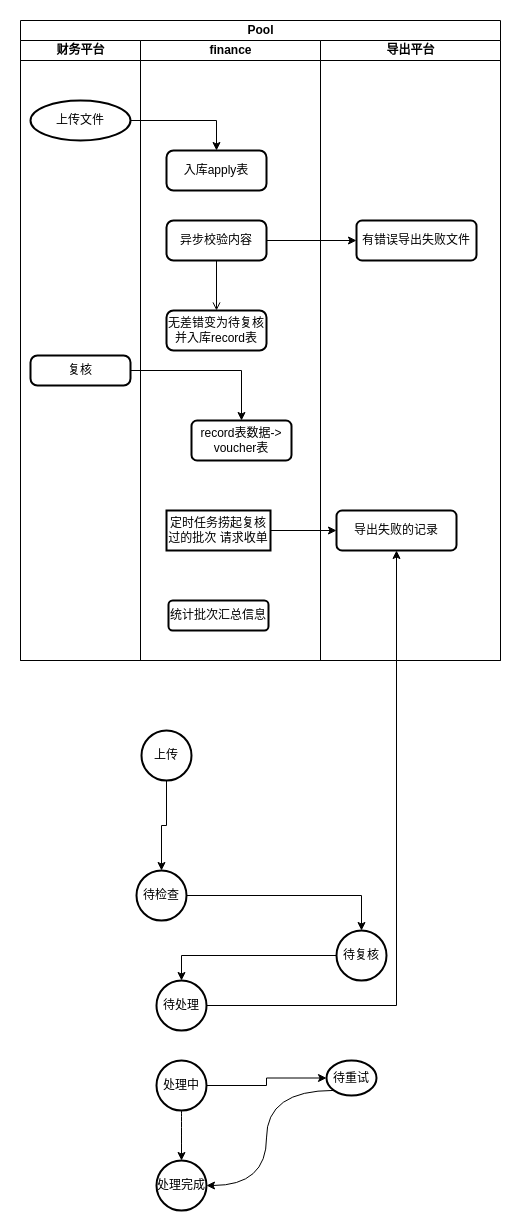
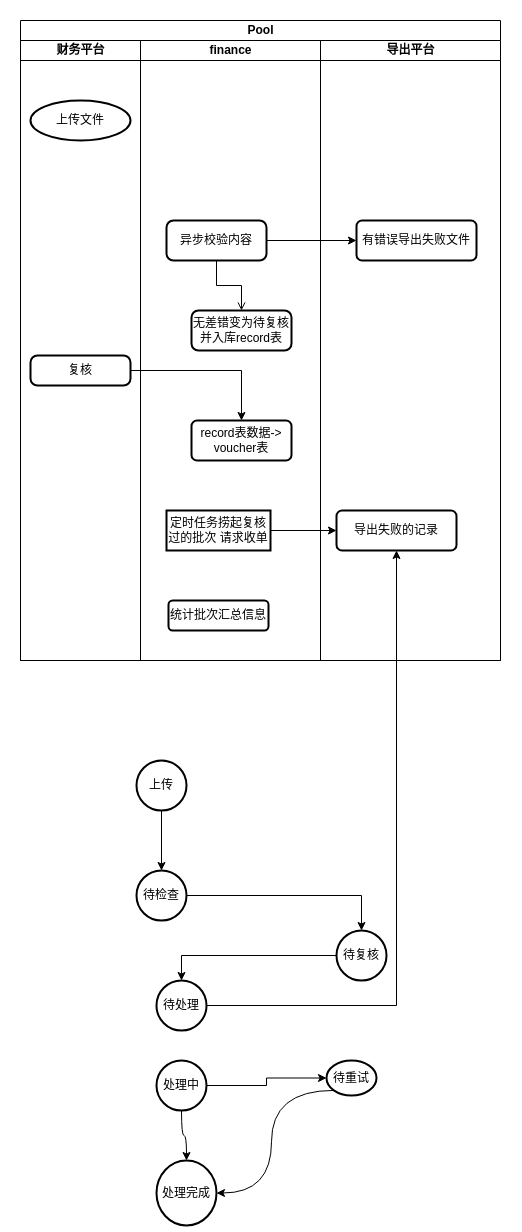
edge "上传文件" -> "入库apply表": removed
node "入库apply表": removed
node "无差错变为待复核并入库record表": moved (217, 331) -> (242, 331)
node "上传": moved (167, 756) -> (162, 786)
node "处理完成": size 50x50 -> 60x65
